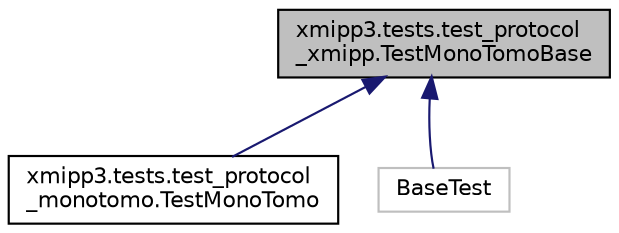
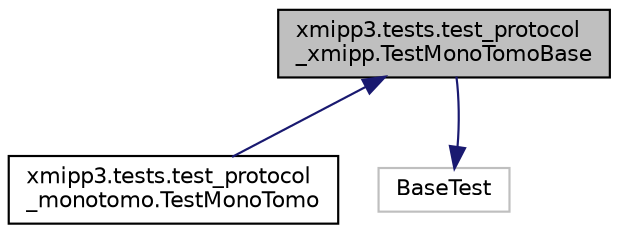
edge "BaseTest" -> "xmipp3.tests.test_protocol _xmipp.TestMonoTomoBase": reversed
